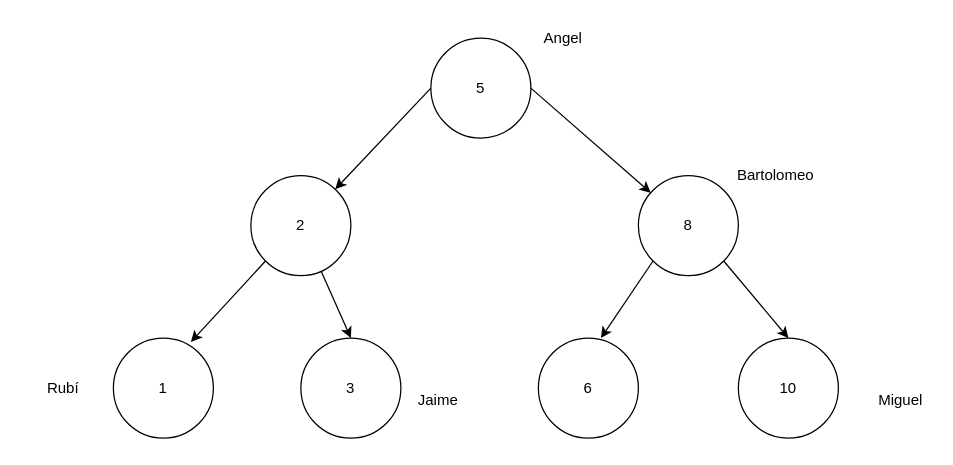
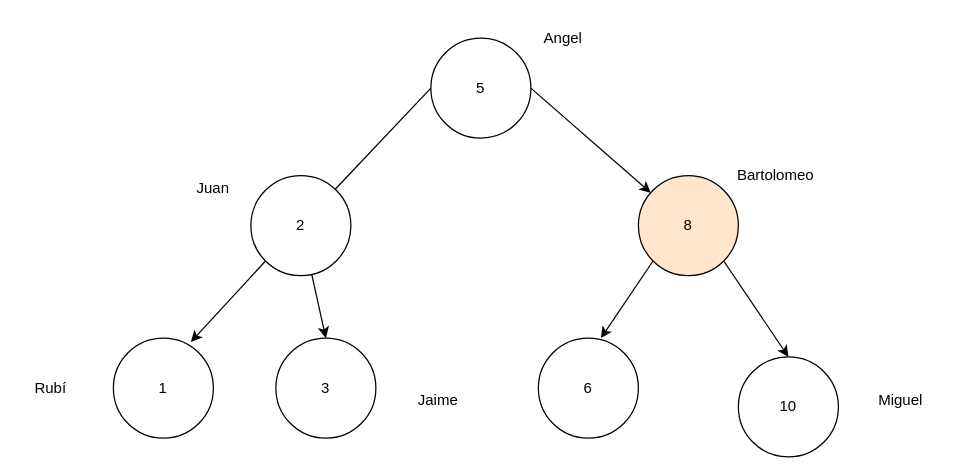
edge "5" -> "2": arrowhead classic -> none
node "Juan": added
node "8": fillcolor #ffffff -> #ffe6cc
node "Rubí": moved (63, 388) -> (51, 388)
node "3": moved (351, 388) -> (326, 388)
node "10": moved (788, 388) -> (788, 407)
